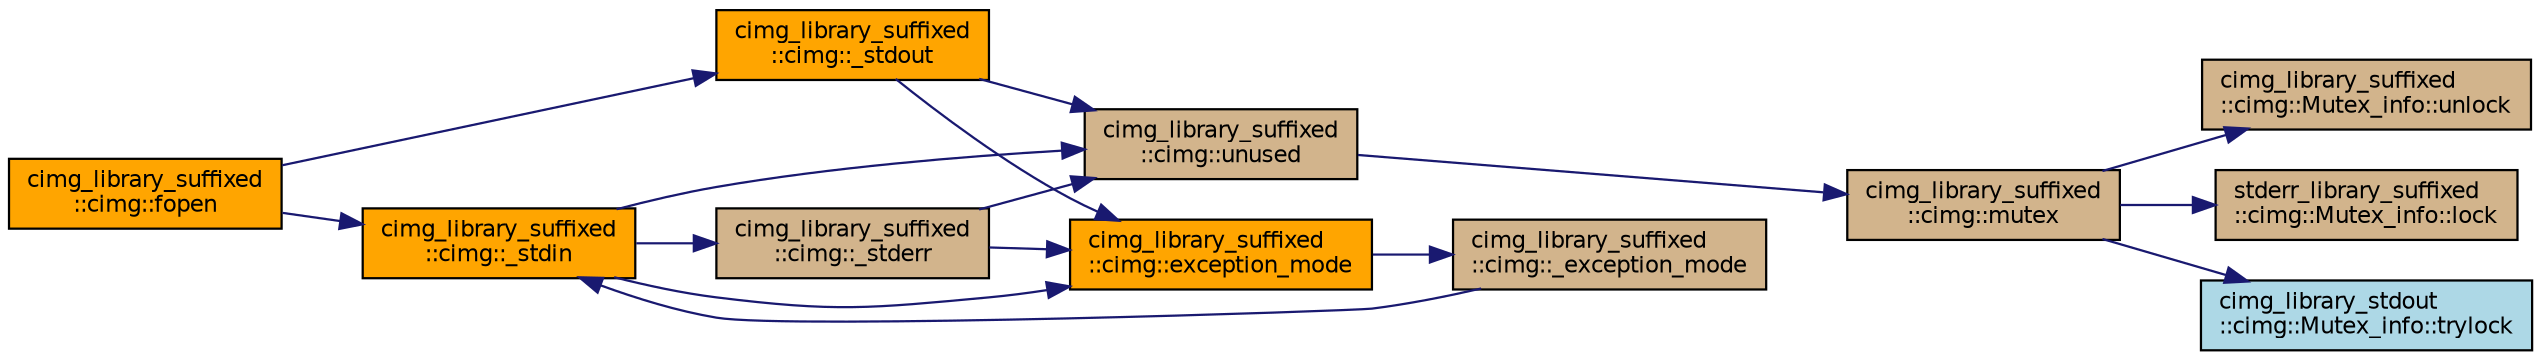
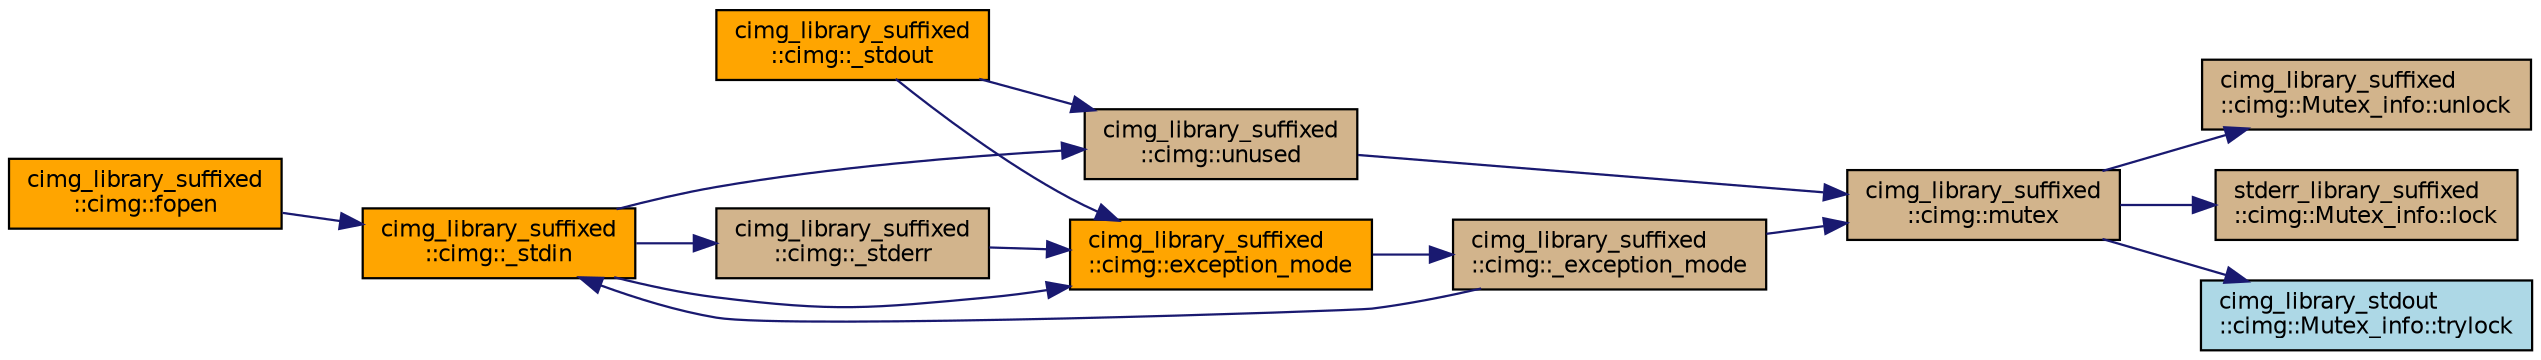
edge "cimg_library_suffixed ::cimg::fopen" -> "cimg_library_suffixed ::cimg::_stdout": removed
edge "cimg_library_suffixed ::cimg::_stderr" -> "cimg_library_suffixed ::cimg::unused": removed
edge "cimg_library_suffixed ::cimg::_exception_mode" -> "cimg_library_suffixed ::cimg::mutex": added
